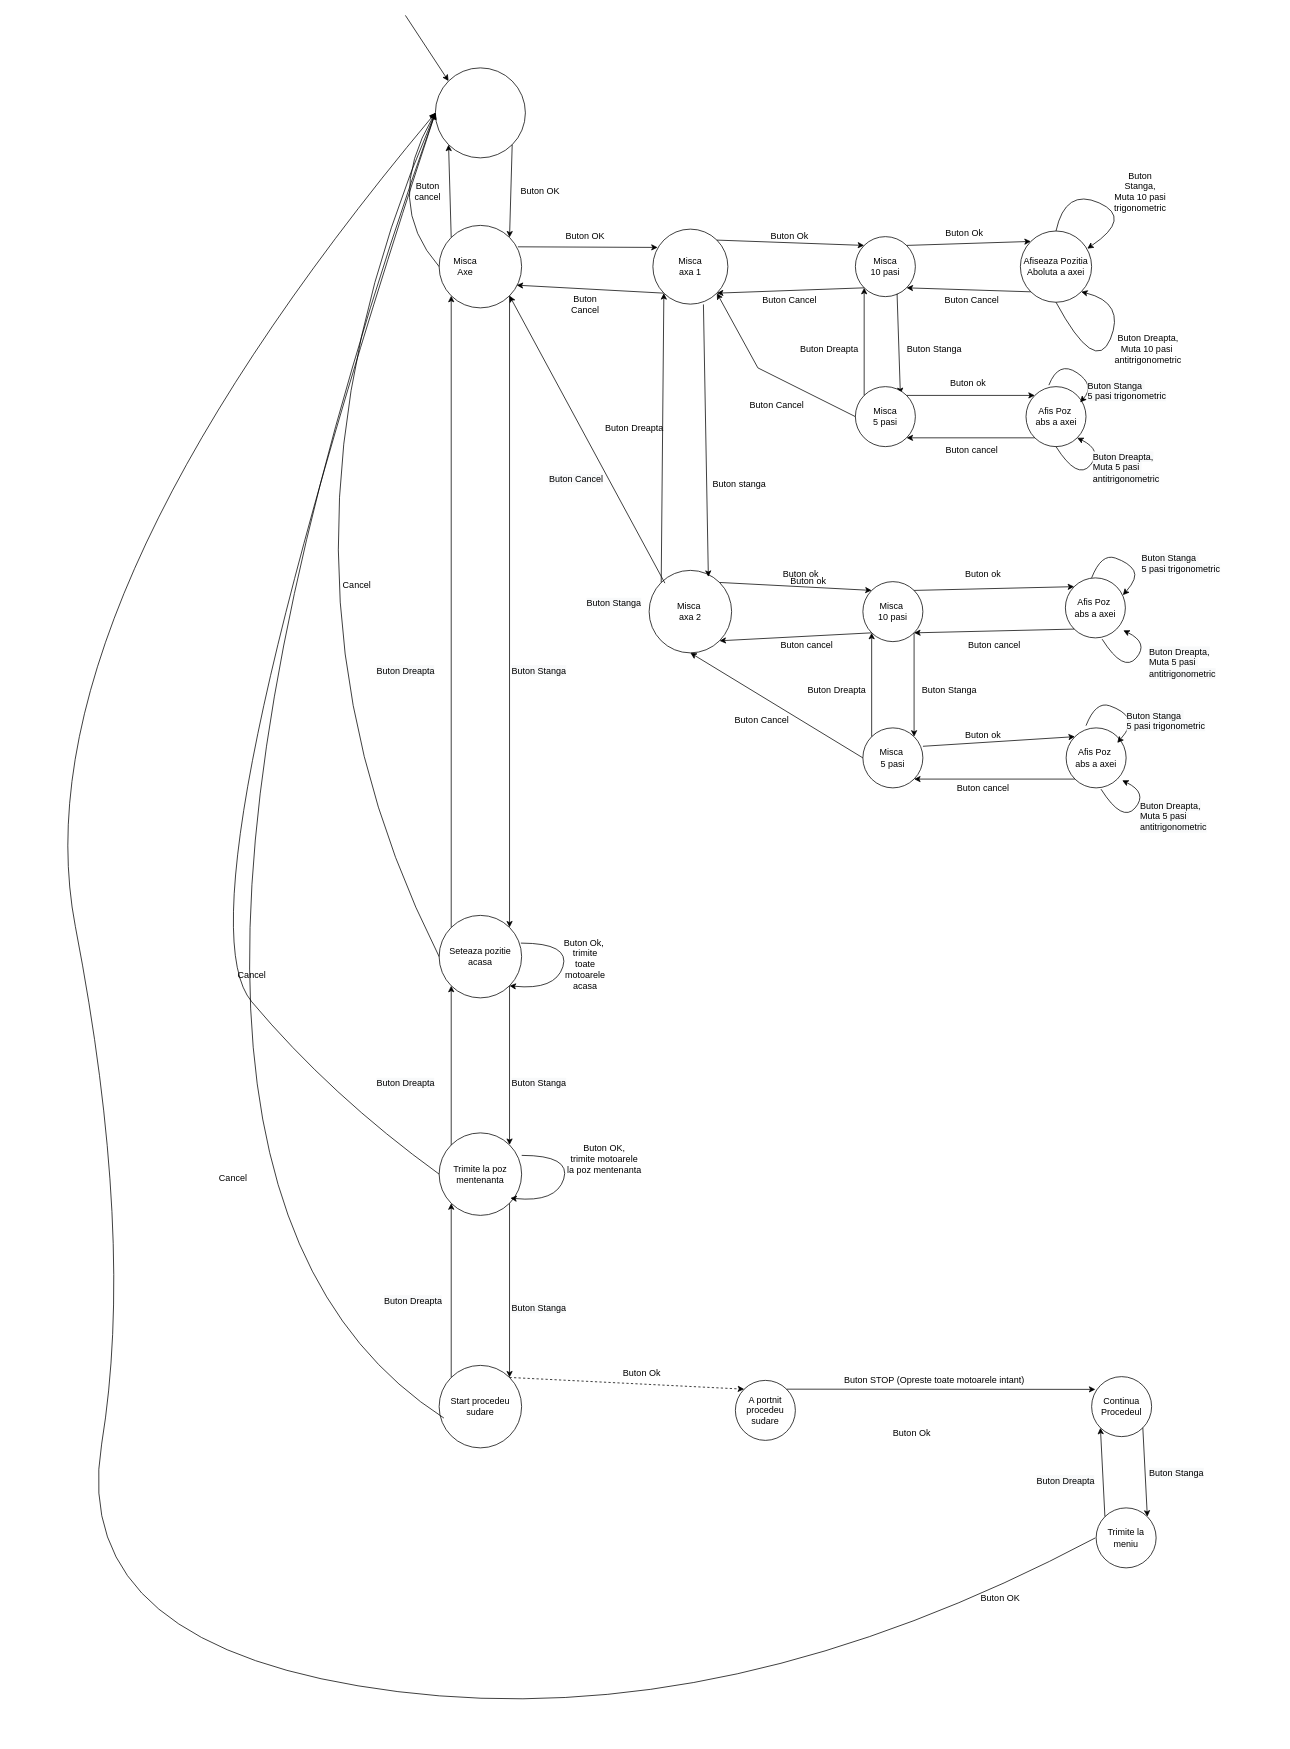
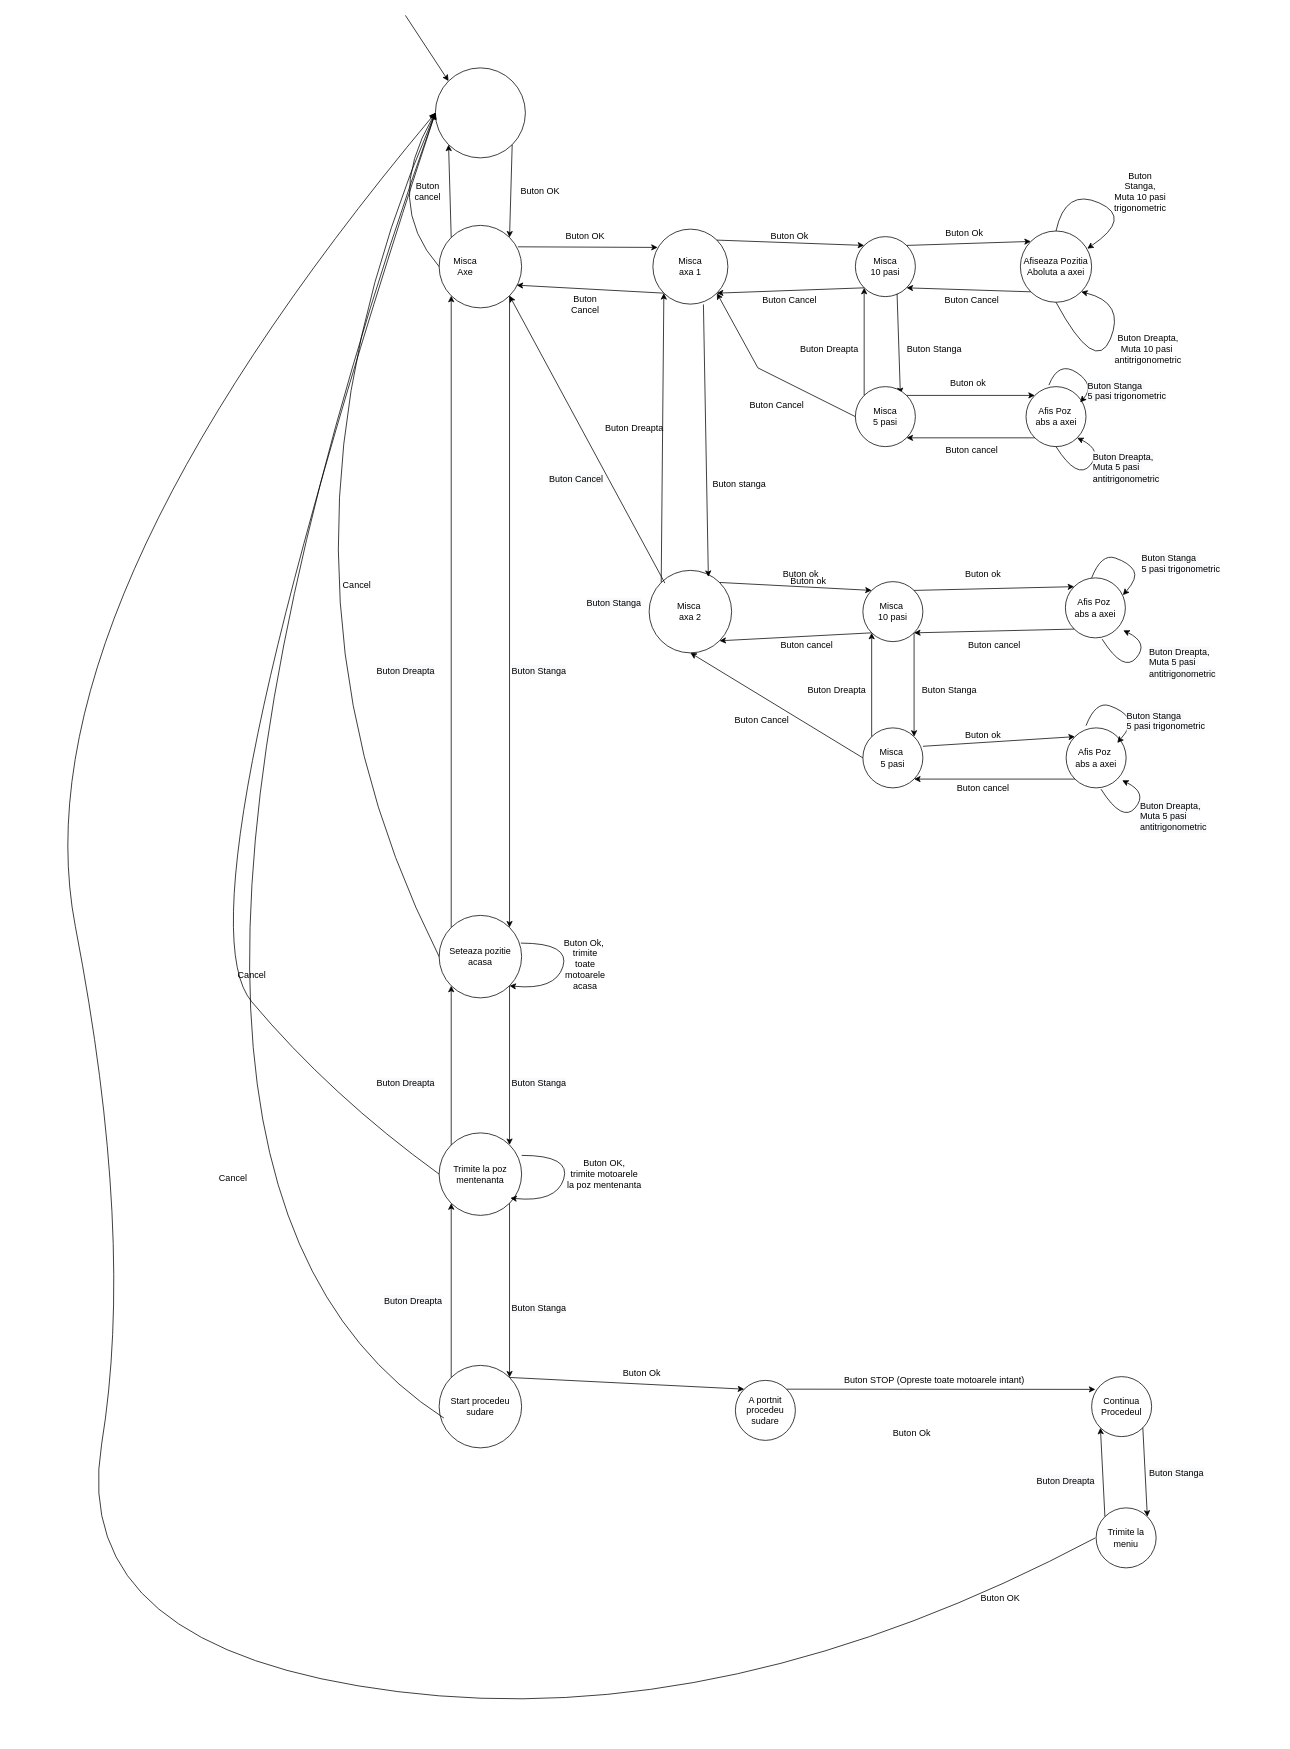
node "Buton OK, trimite motoarele la poz mentenanta": moved (604, 1159) -> (604, 1174)
edge "Start procedeu sudare" -> "A portnit procedeu sudare": style dashed -> solid
